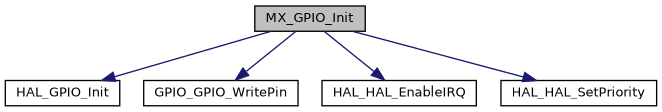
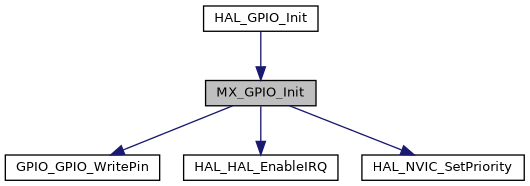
edge "MX_GPIO_Init" -> "HAL_GPIO_Init": reversed
node "HAL_HAL_SetPriority": label "HAL_HAL_SetPriority" -> "HAL_NVIC_SetPriority"
